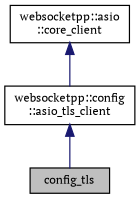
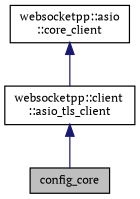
node "websocketpp::config ::asio_tls_client": label "websocketpp::config ::asio_tls_client" -> "websocketpp::client ::asio_tls_client"
node "config_tls": label "config_tls" -> "config_core"
